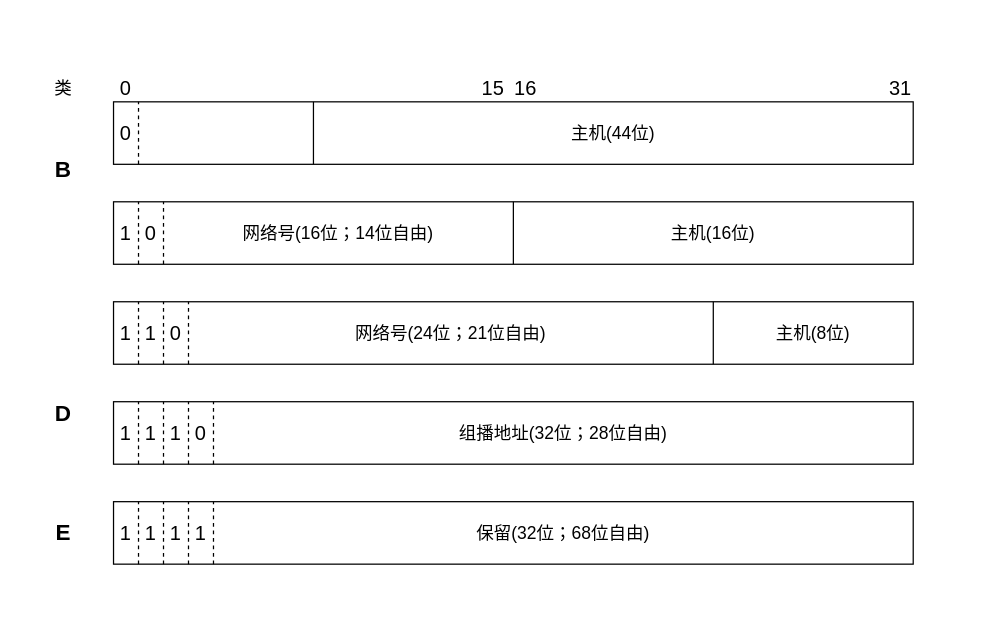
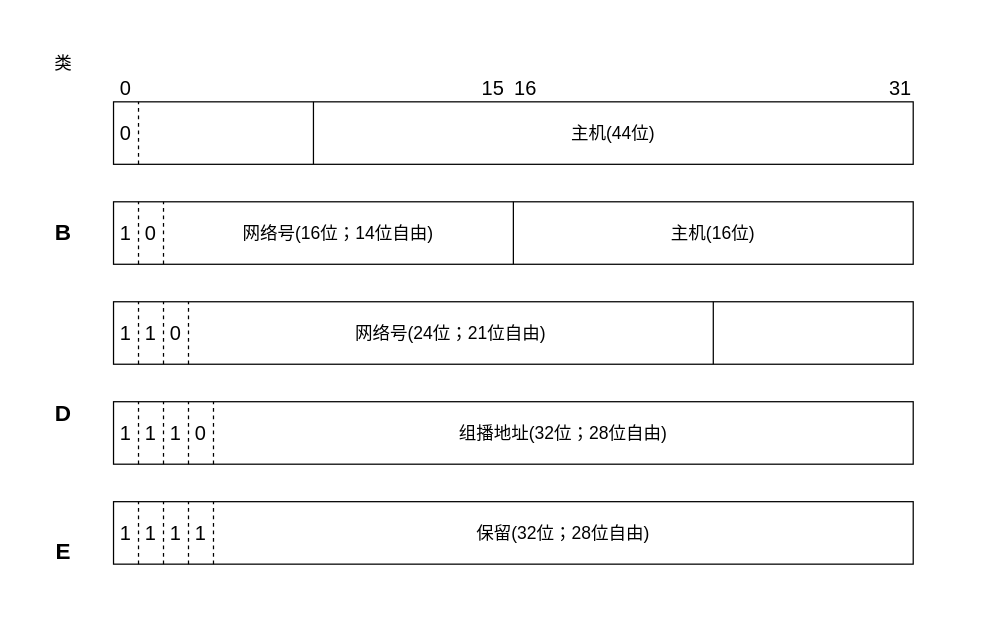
node "类": moved (63, 88) -> (63, 63)
node "B": moved (63, 171) -> (63, 233)
node "主机(8位)": removed
node "E": moved (63, 533) -> (63, 552)
node "保留(32位；68位自由)": label "保留(32位；68位自由)" -> "保留(32位；28位自由)"
